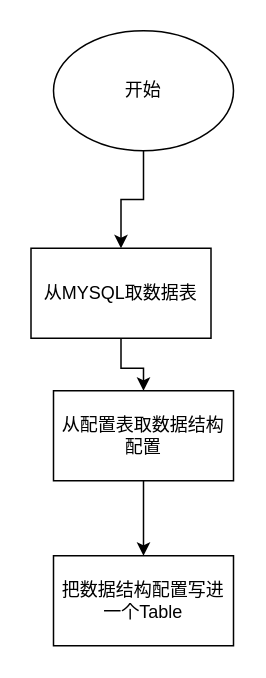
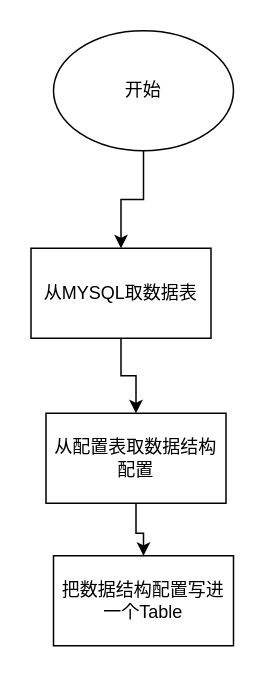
node "从配置表取数据结构配置": moved (143, 436) -> (136, 458)
